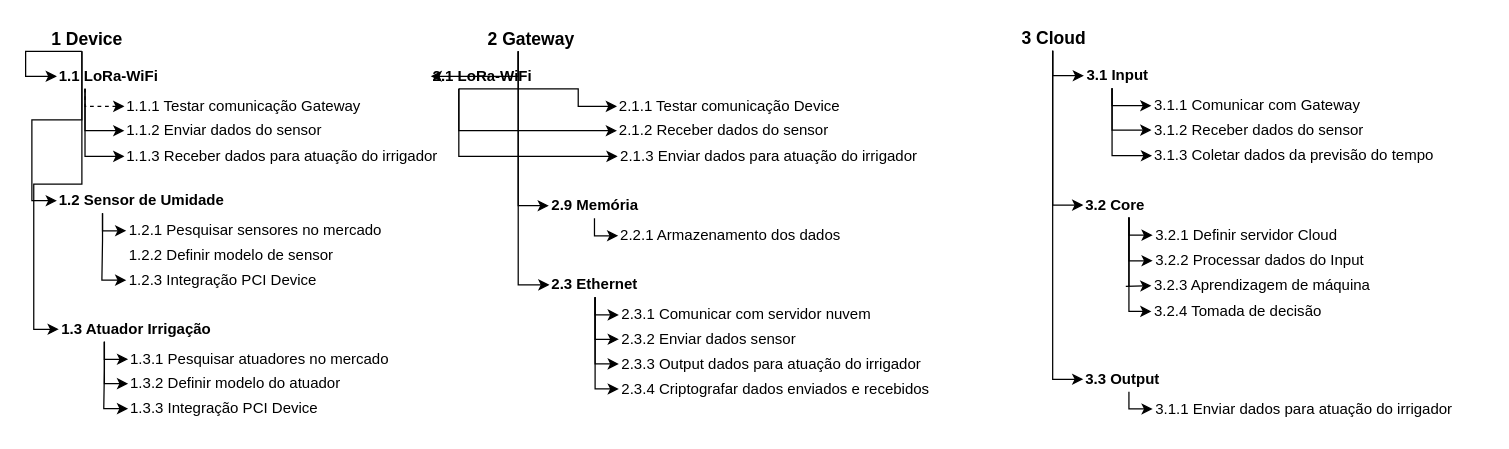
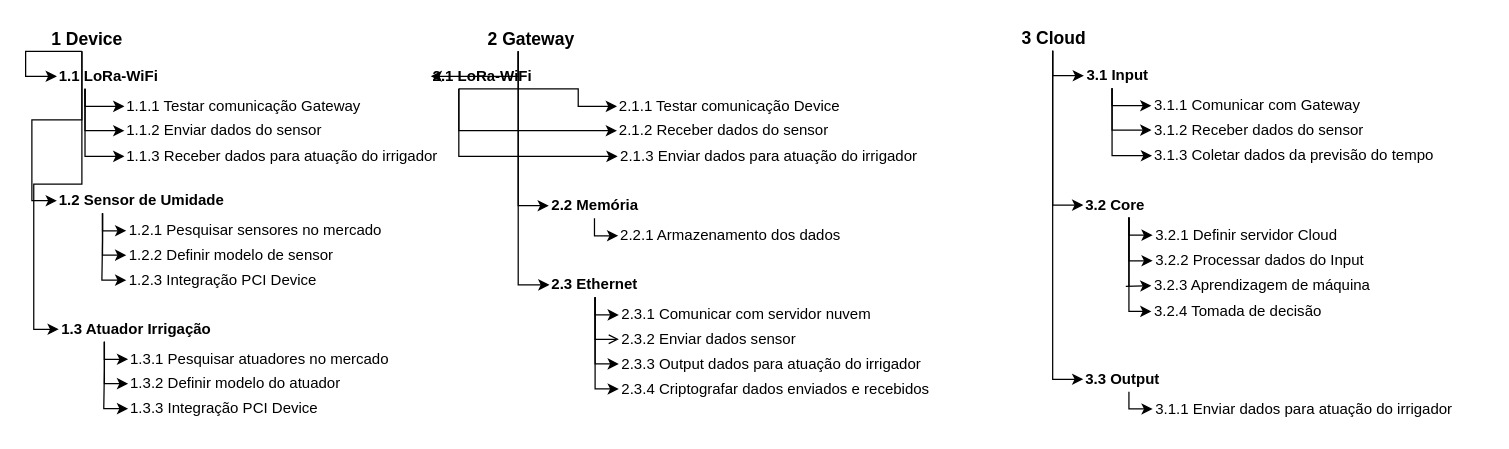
edge "1.1 LoRa-WiFi" -> "1.1.1 Testar comunicação Gateway": style dashed -> solid
node "2.9 Memória": label "2.9 Memória" -> "2.2 Memória"
edge "1.2 Sensor de Umidade" -> "1.2.2 Definir modelo de sensor": added
edge "2.3 Ethernet" -> "2.3.2 Enviar dados sensor": arrowhead classic -> open
